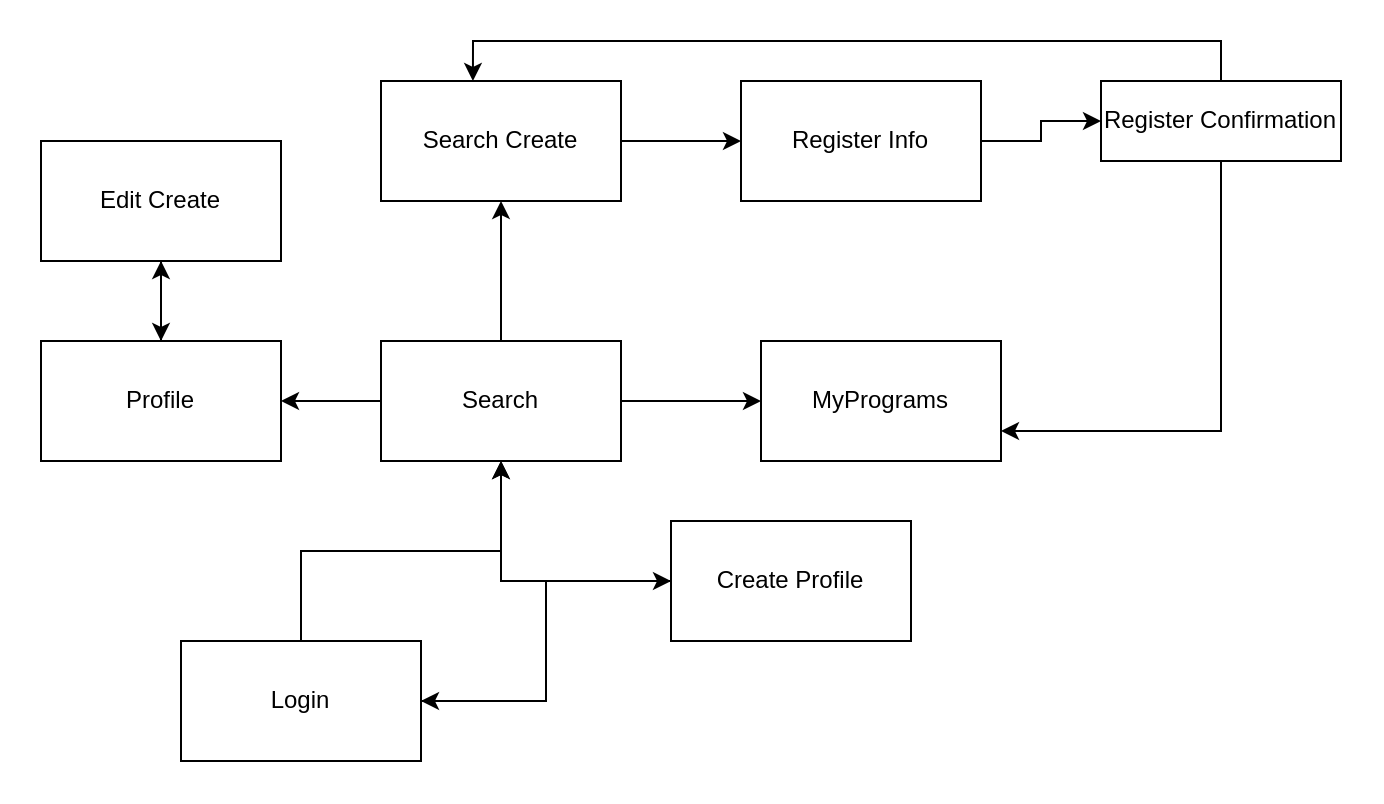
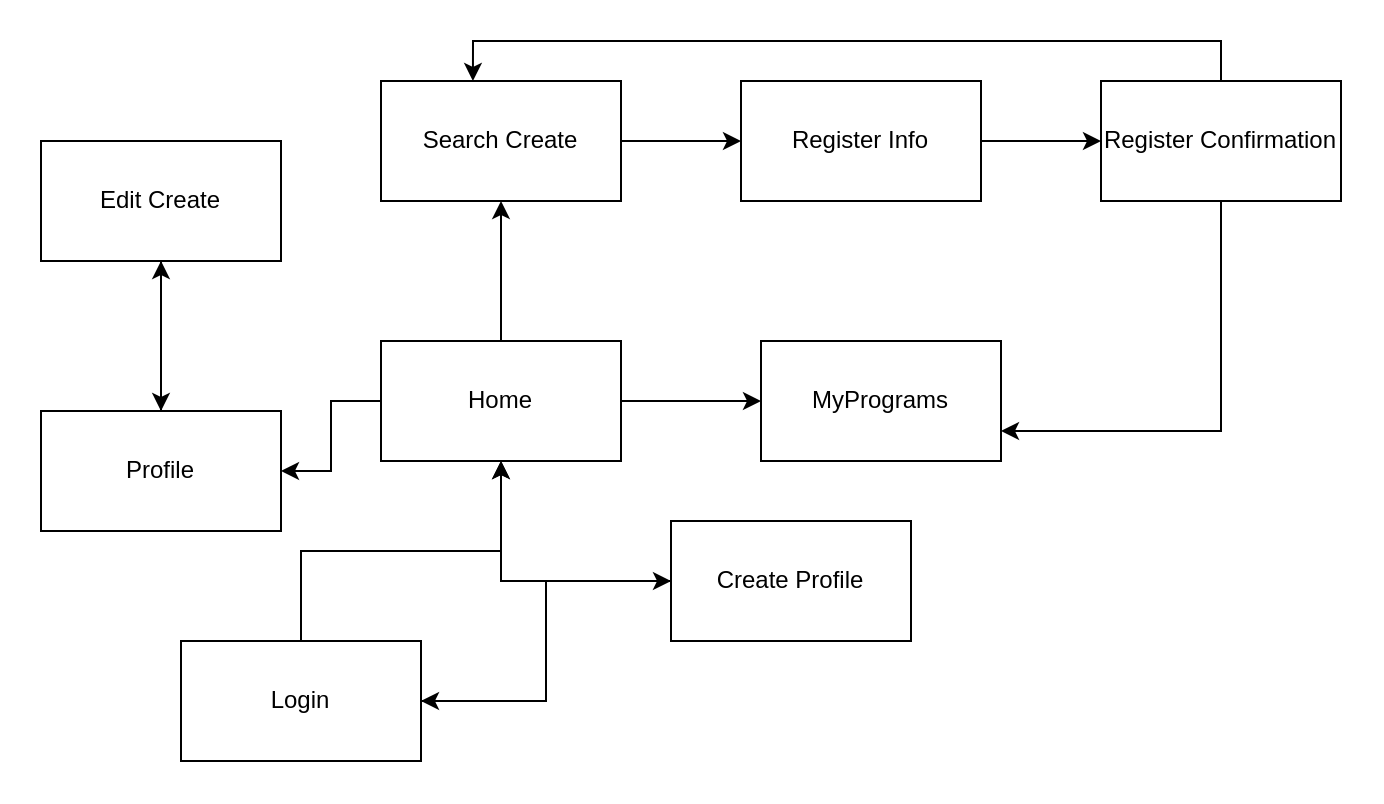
node "Register Confirmation": size 240x80 -> 240x120
node "Profile": moved (161, 401) -> (161, 471)
node "Search": label "Search" -> "Home"
